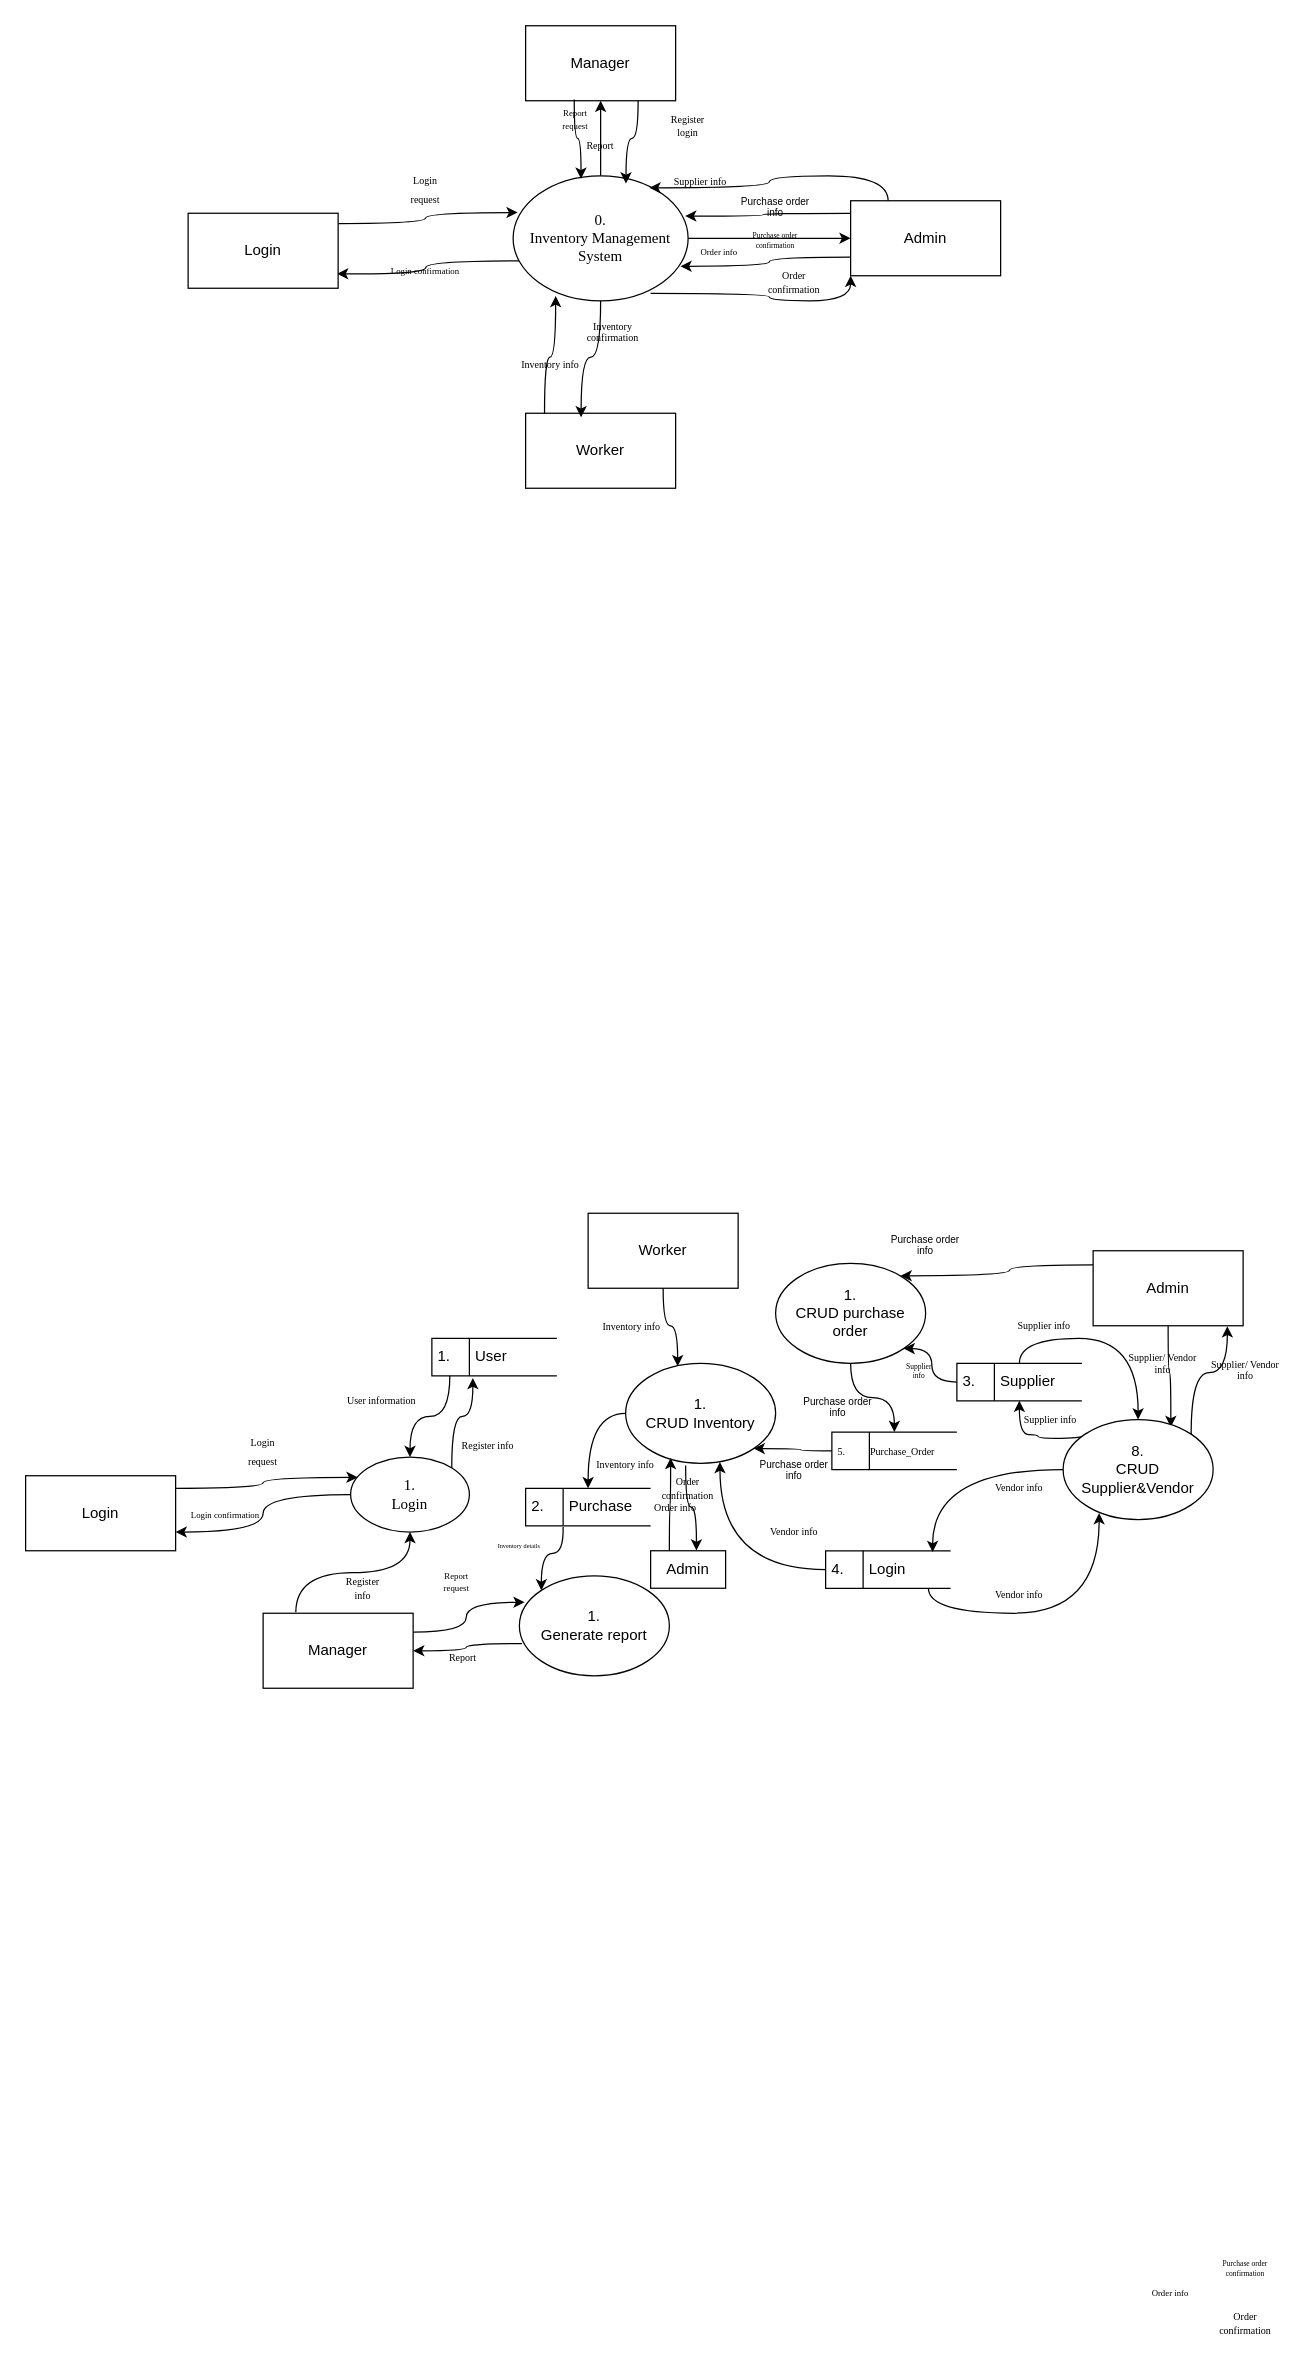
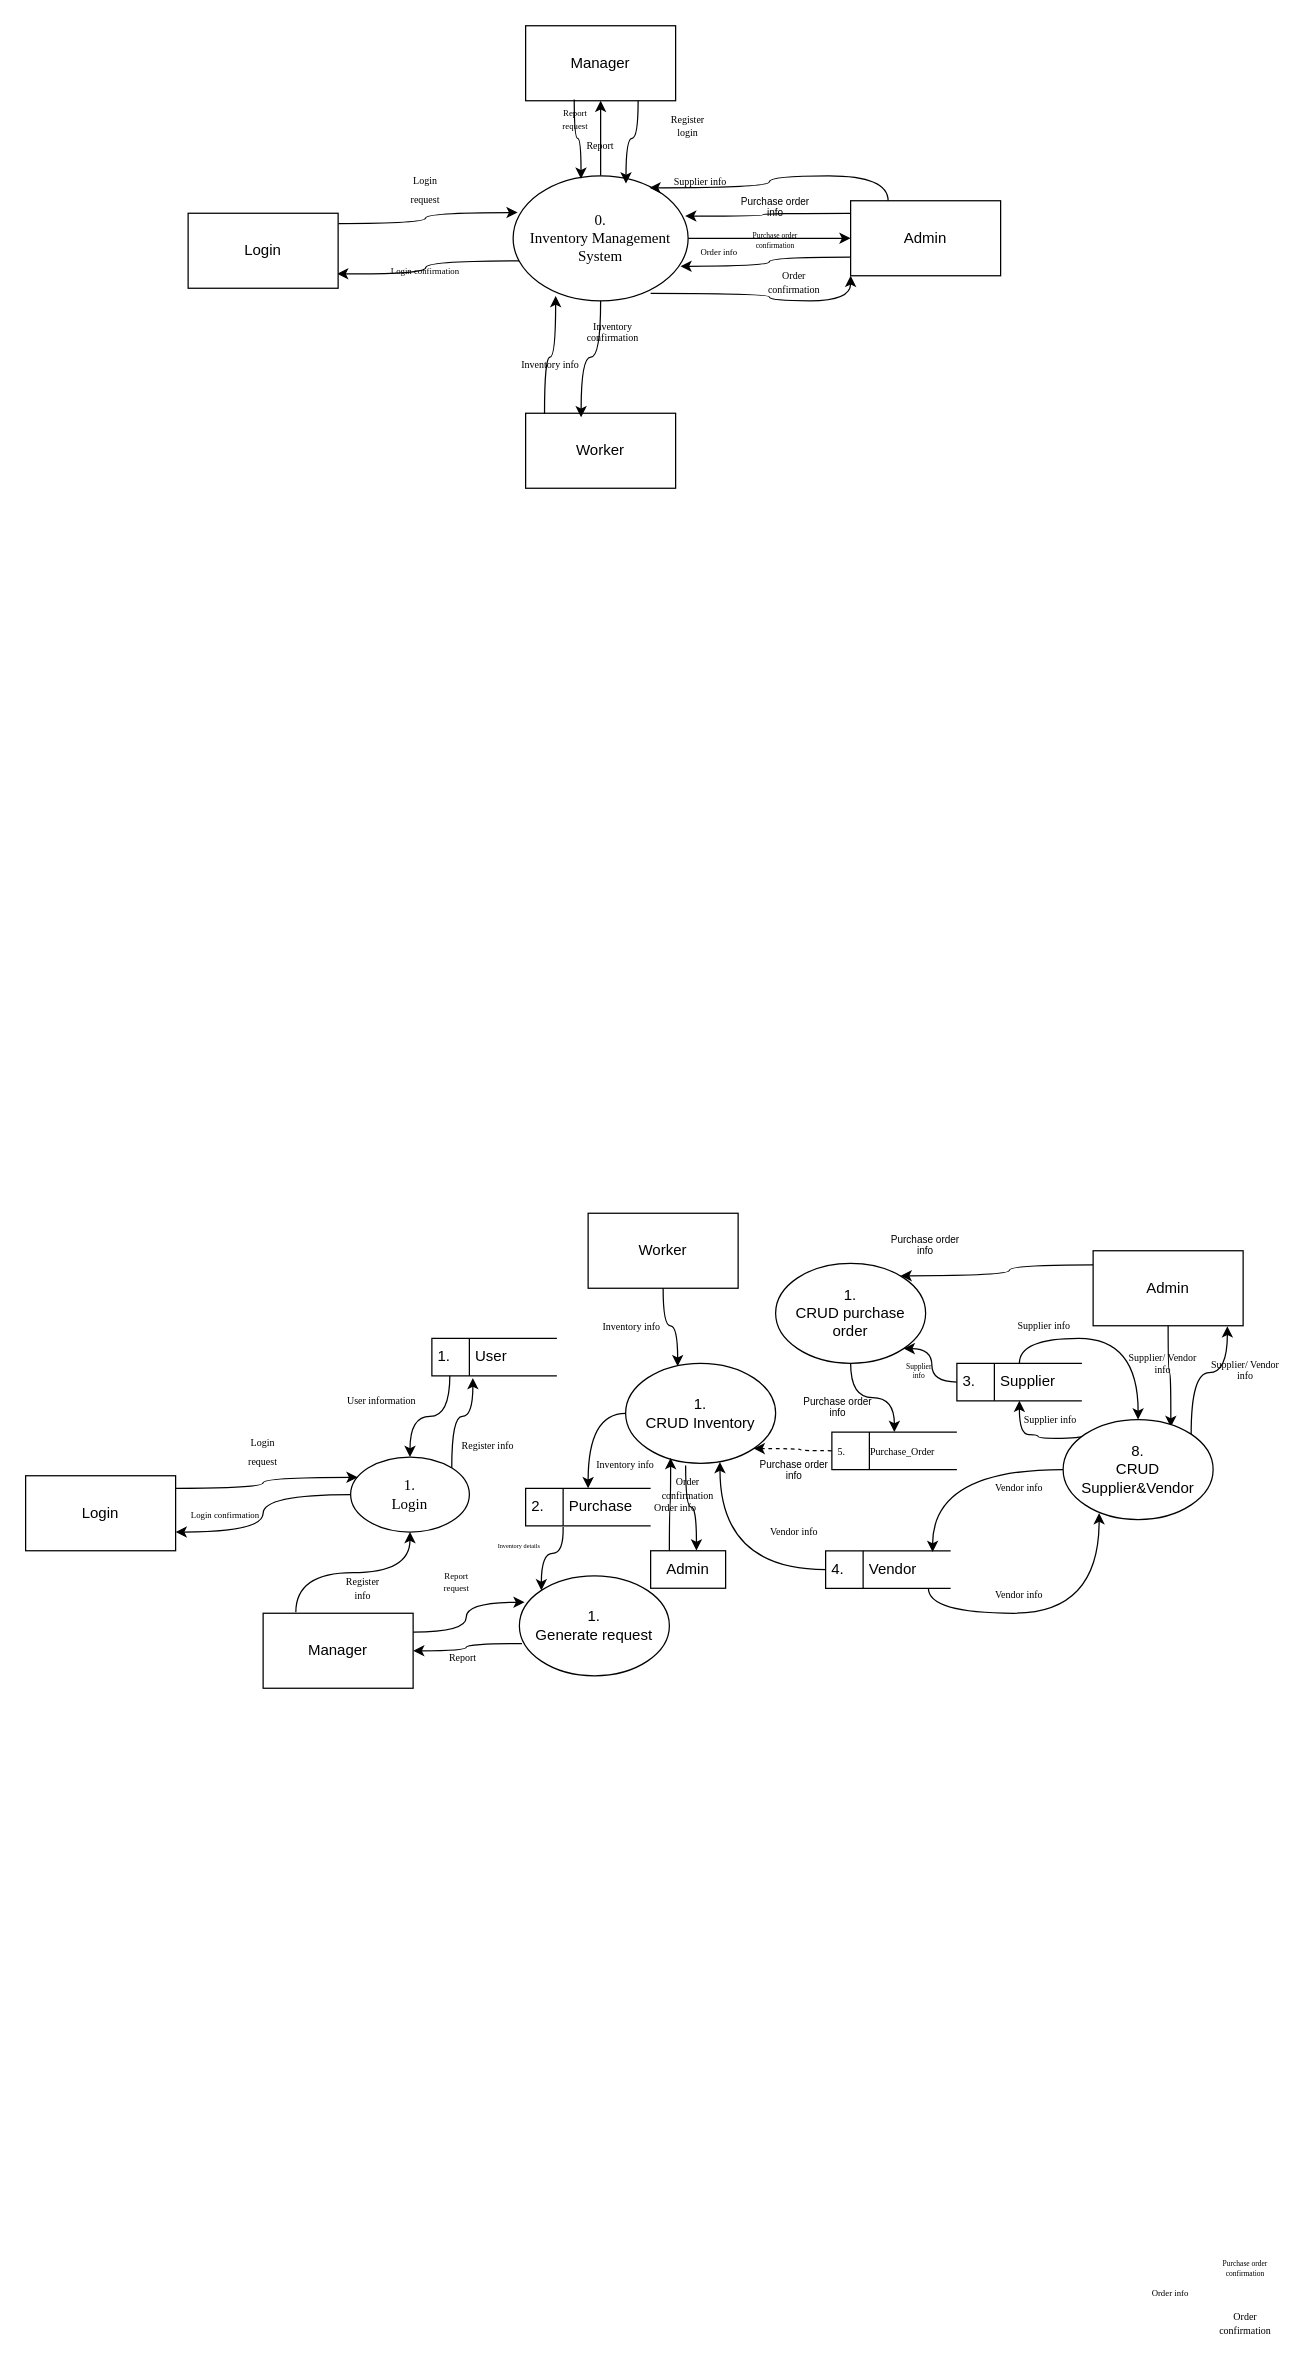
edge "5. Purchase_Order" -> "1. CRUD Inventory": style solid -> dashed
node "4. Login": label "4. Login" -> "4. Vendor"
node "1. Generate report": label "1. Generate report" -> "1. Generate request"
